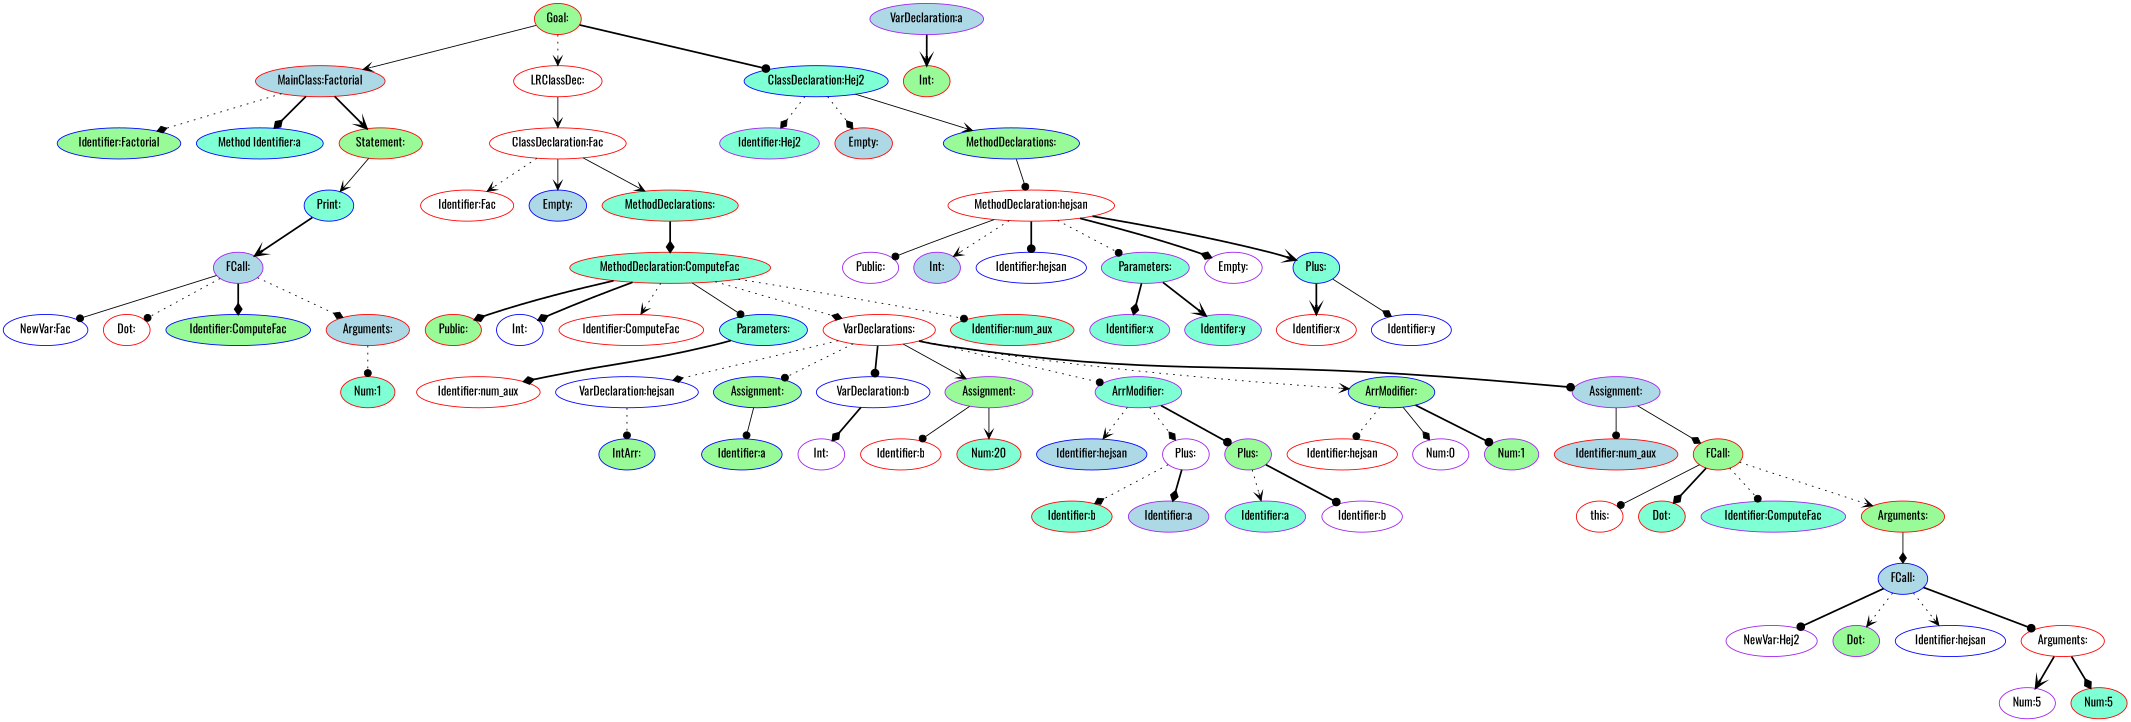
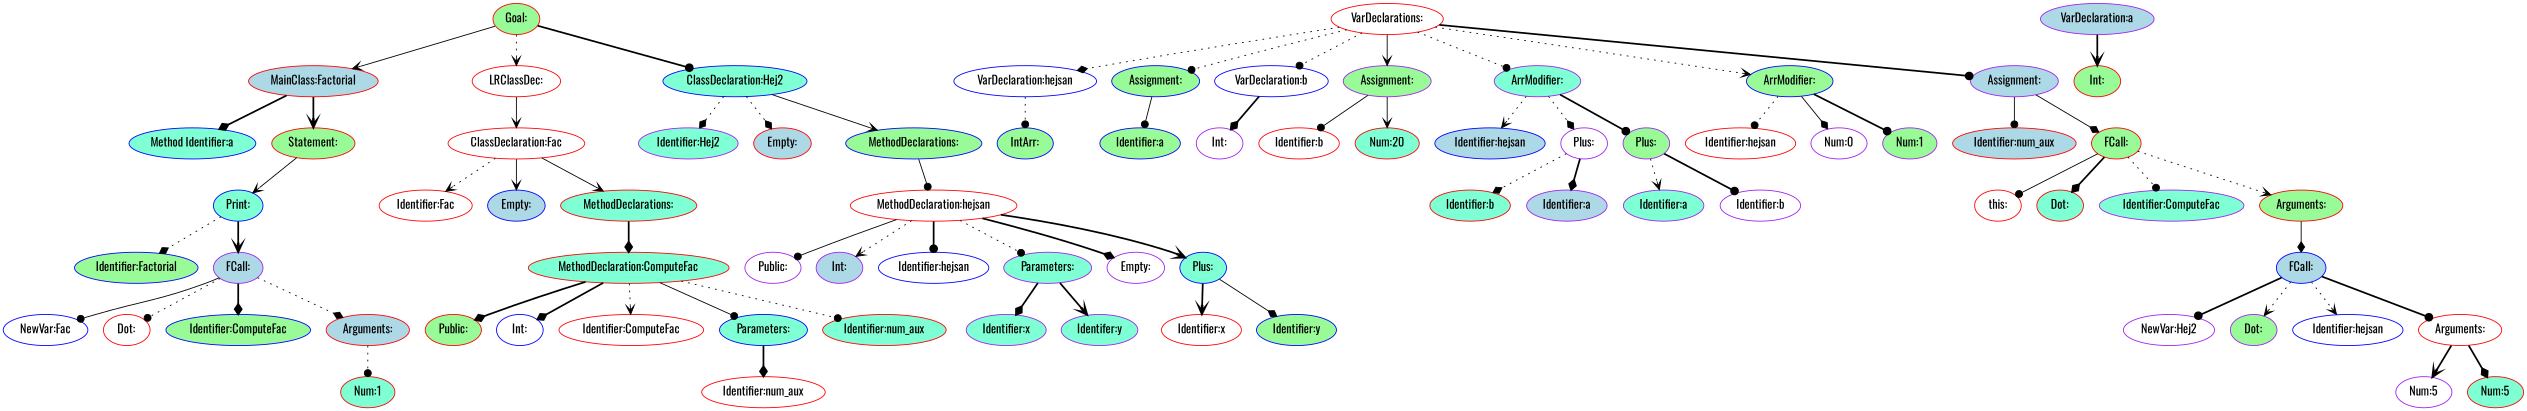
edge "MainClass:Factorial" -> "Identifier:Factorial": now "Print:" -> "Identifier:Factorial"
edge "MethodDeclaration:ComputeFac" -> "VarDeclarations:": removed
node "Identifier:y": fillcolor white -> palegreen
edge "VarDeclarations:" -> "VarDeclaration:b": style bold -> dotted
